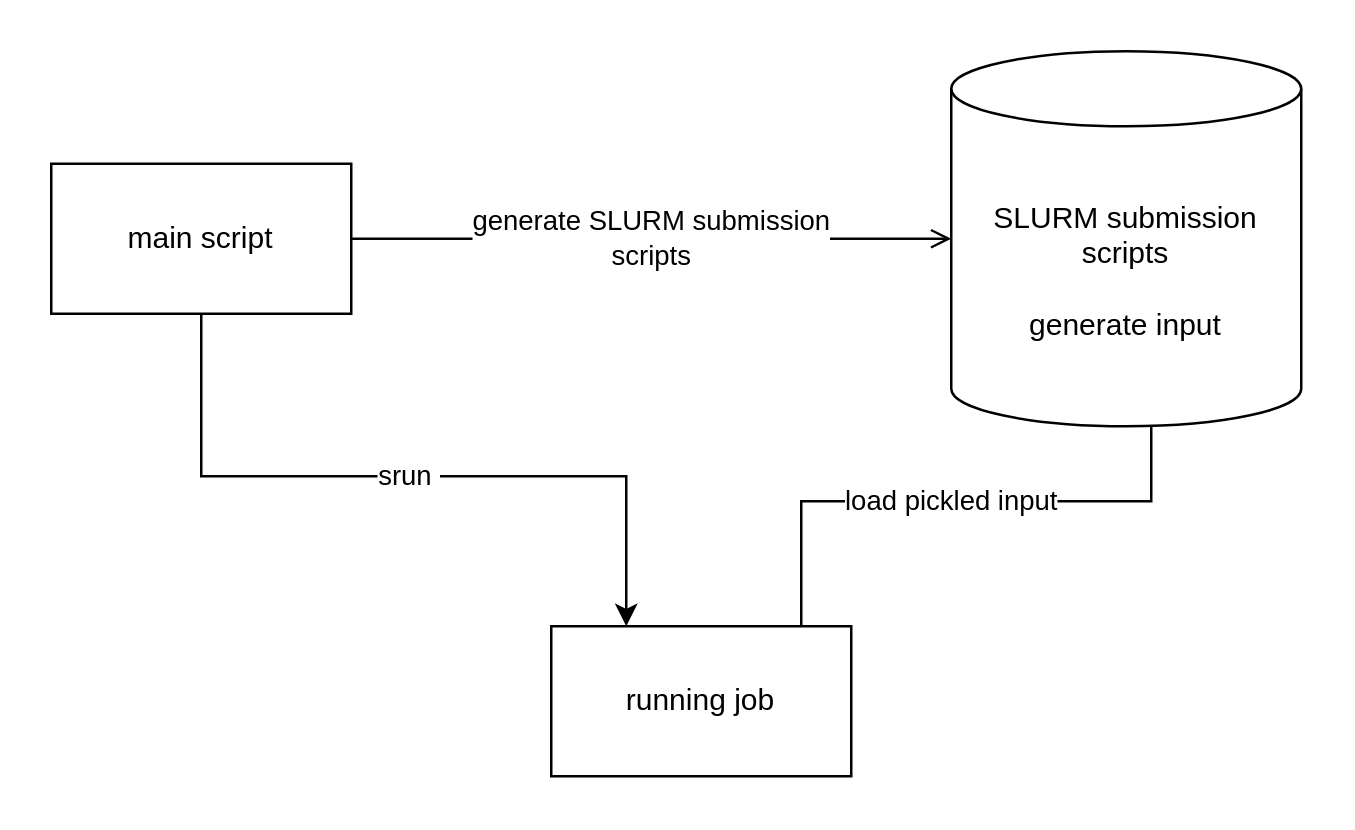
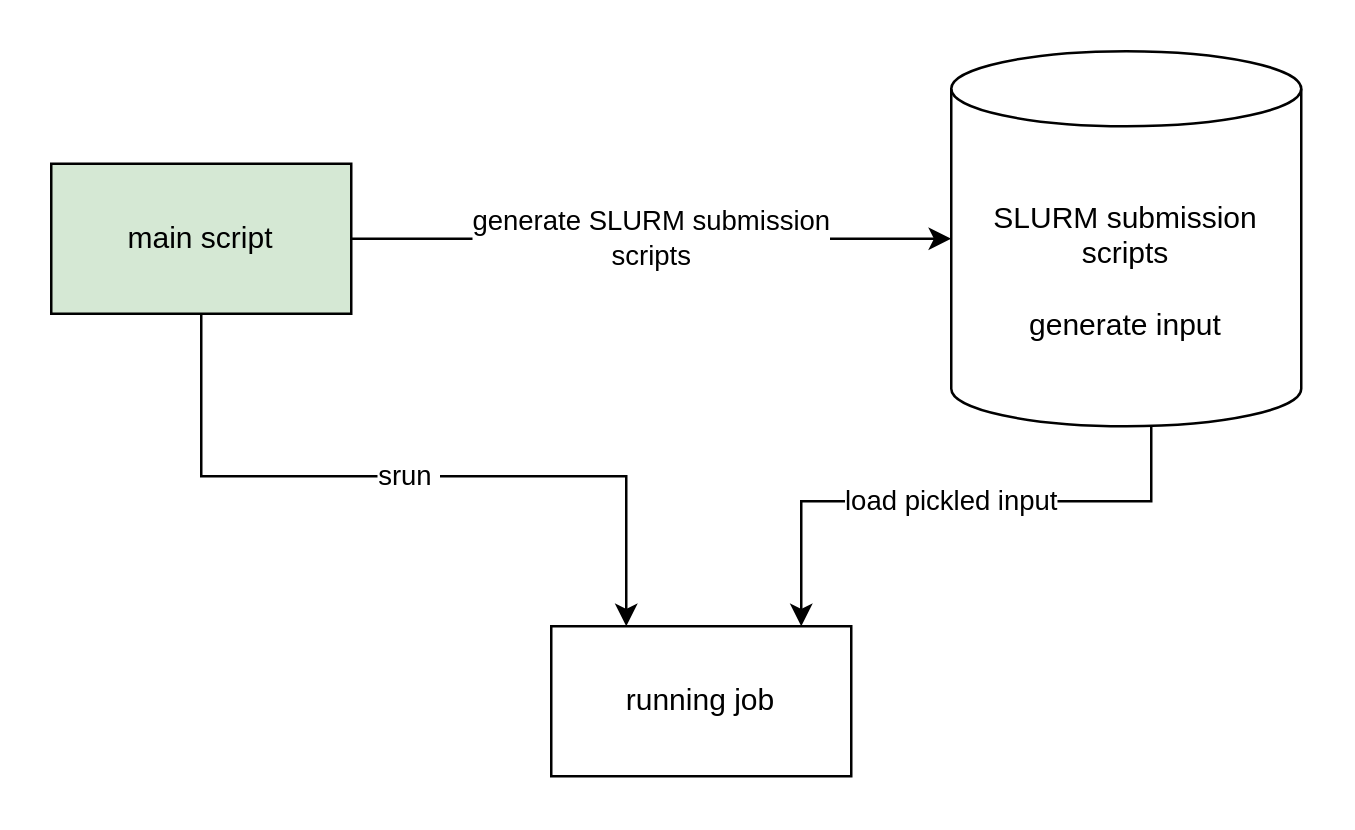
node "main script": fillcolor #ffffff -> #d5e8d4
edge "main script" -> "SLURM submission scripts generate input": arrowhead open -> classic
edge "SLURM submission scripts generate input" -- "running job": arrowhead none -> classic
